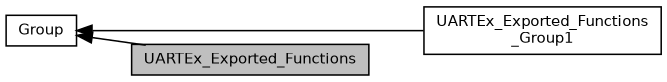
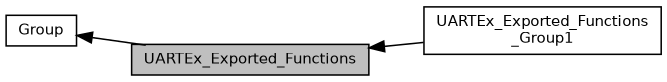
edge "UARTEx_Exported_Functions _Group1" -> "Group": now "UARTEx_Exported_Functions _Group1" -> "UARTEx_Exported_Functions"
